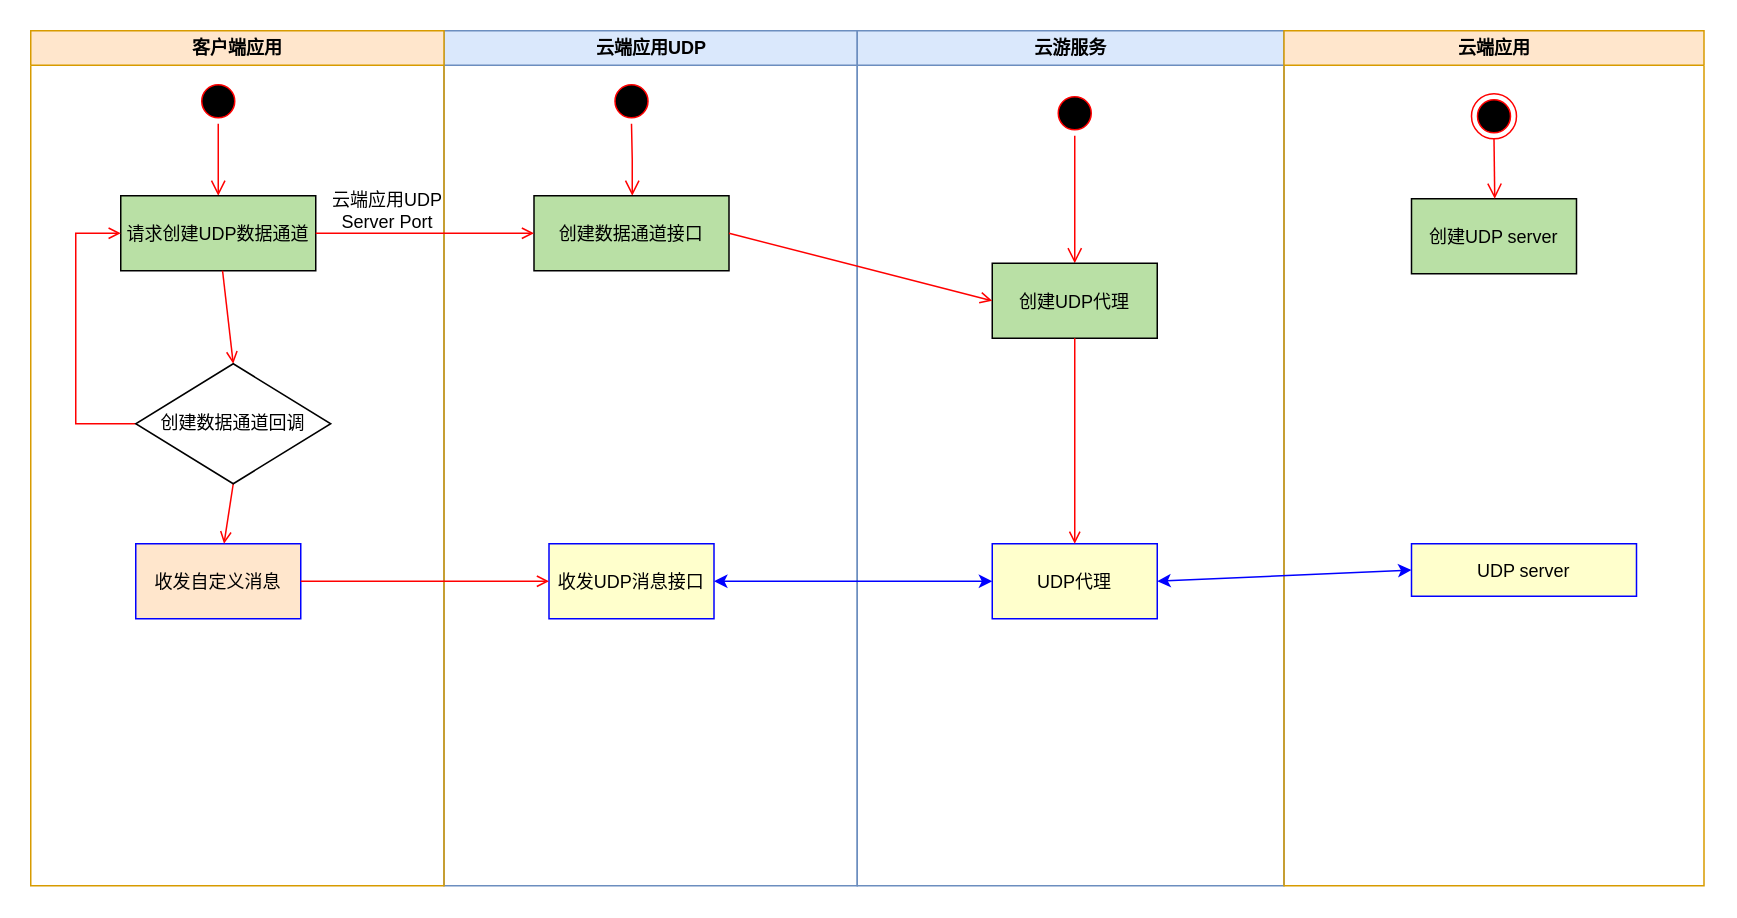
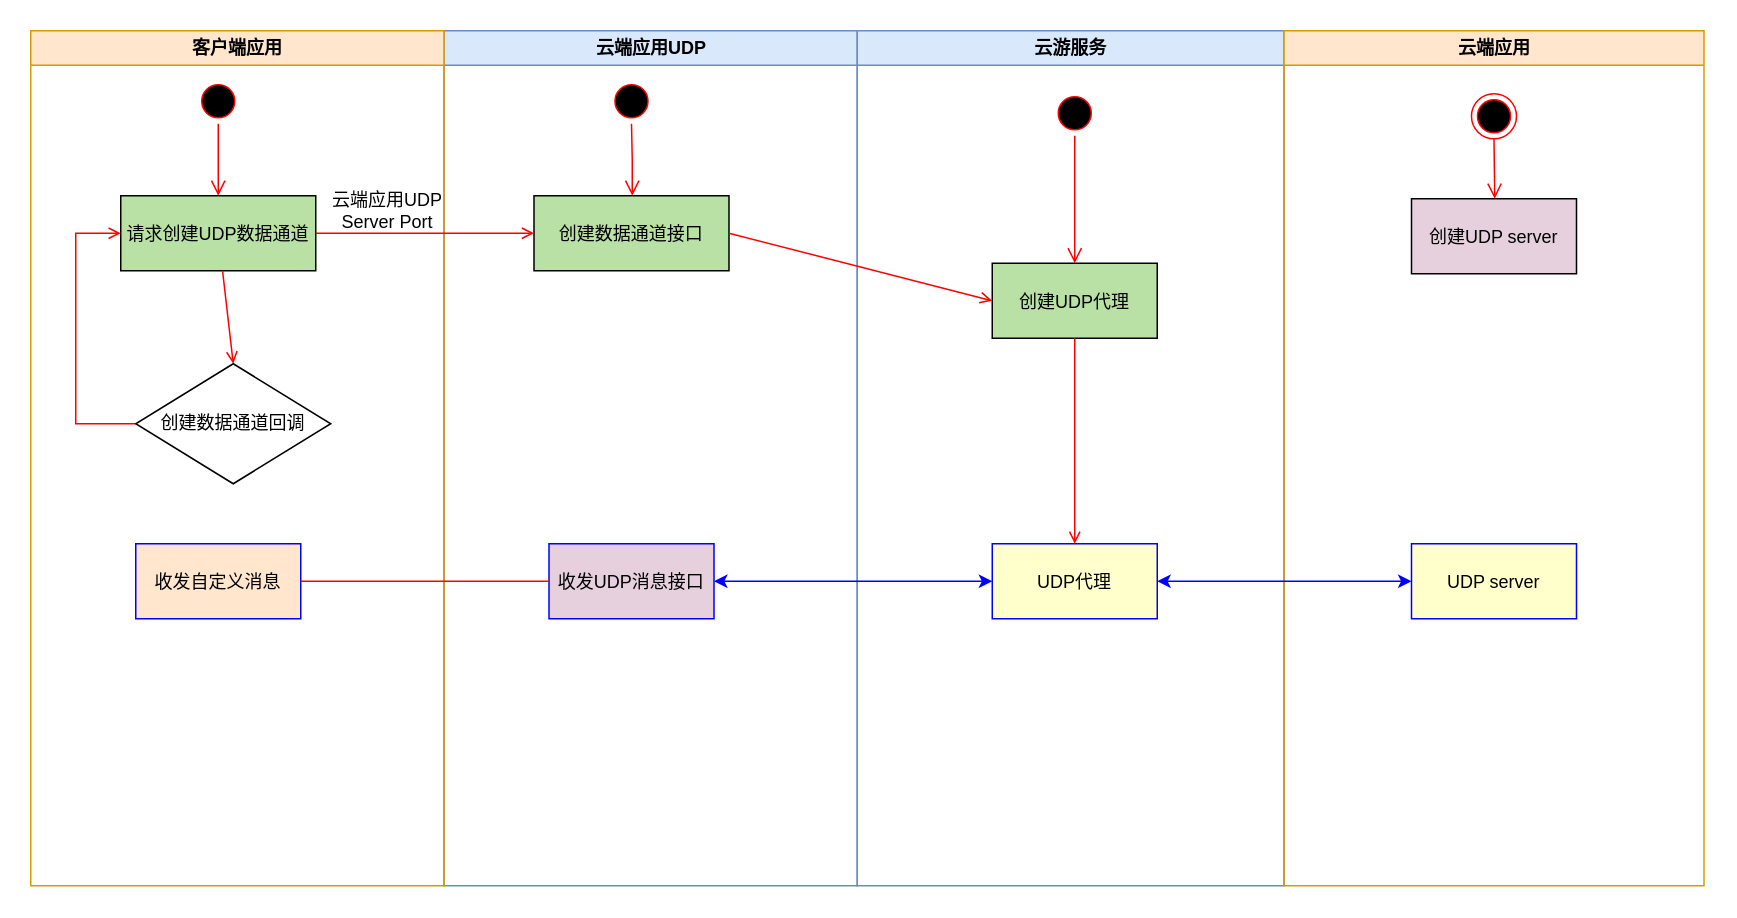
node "创建UDP server": fillcolor #b9e0a5 -> #e6d0de
edge "创建数据通道回调" -> "收发自定义消息": removed
node "UDP server": size 225x53 -> 165x75
edge "收发自定义消息" -> "收发UDP消息接口": arrowhead open -> none
node "收发UDP消息接口": fillcolor #ffffcc -> #e6d0de
